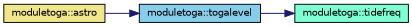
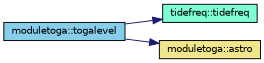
edge "moduletoga::astro" -> "moduletoga::togalevel": reversed
node "moduletoga::tidefreq": label "moduletoga::tidefreq" -> "tidefreq::tidefreq"
